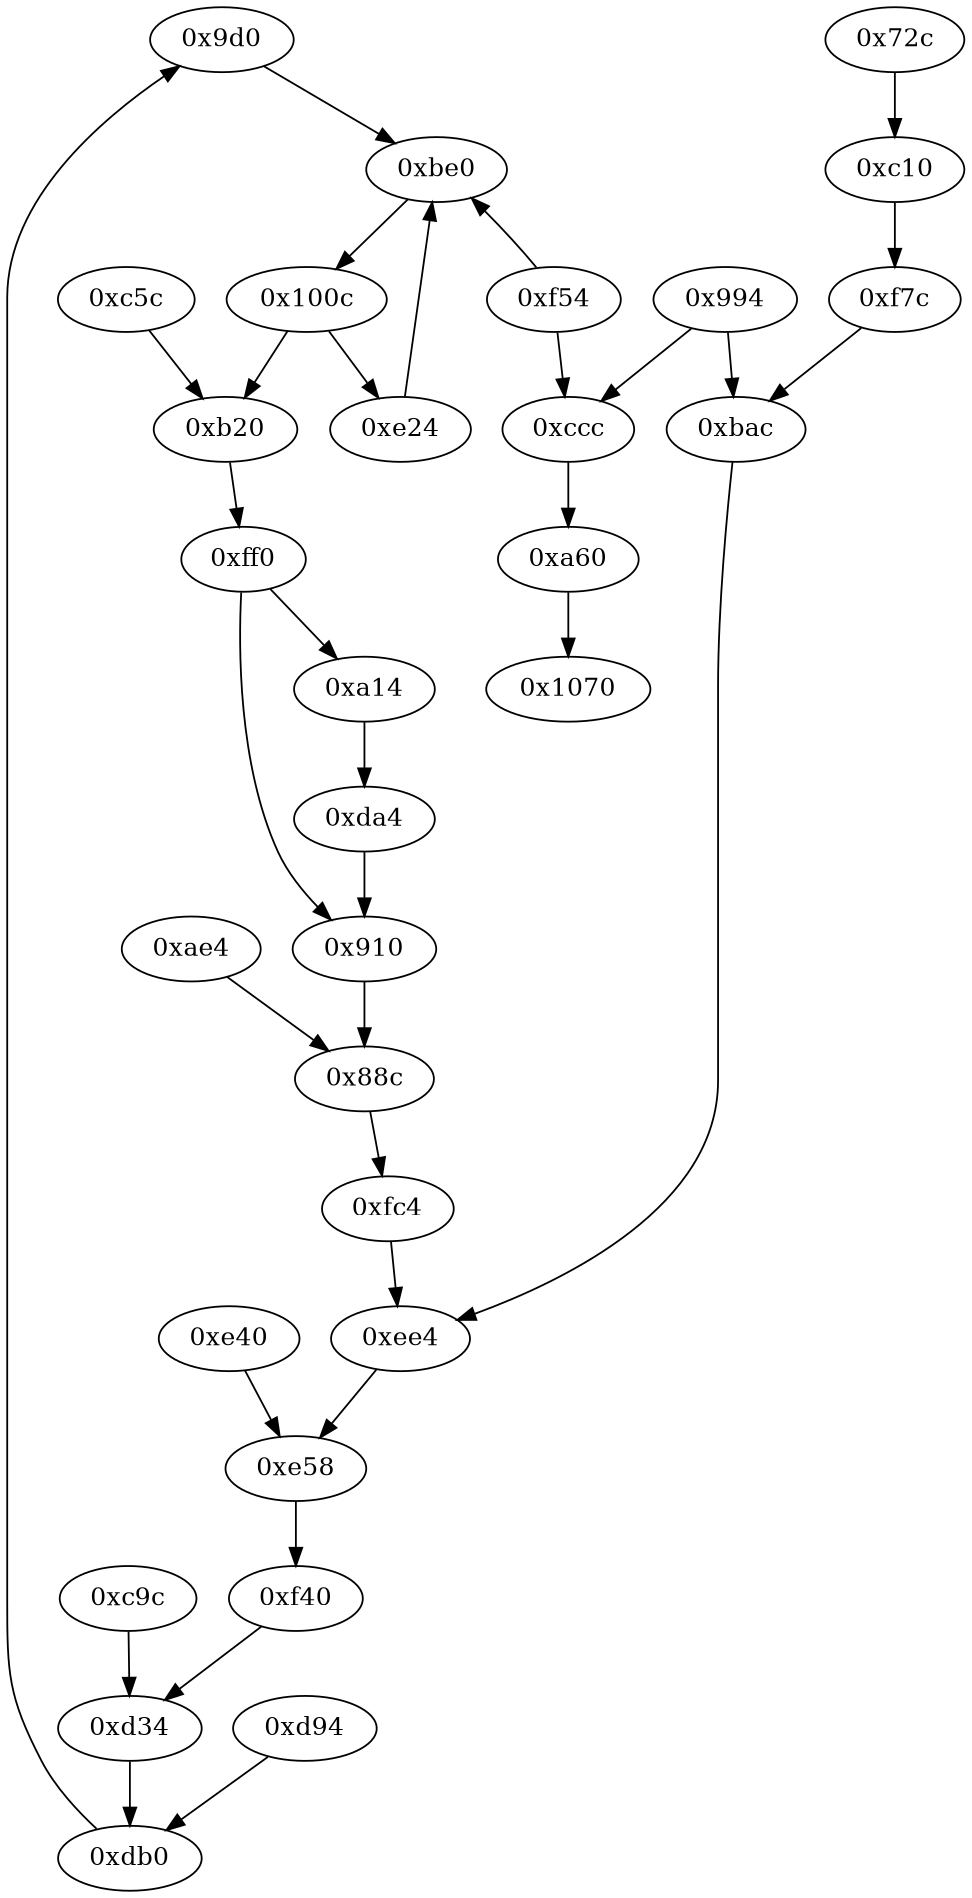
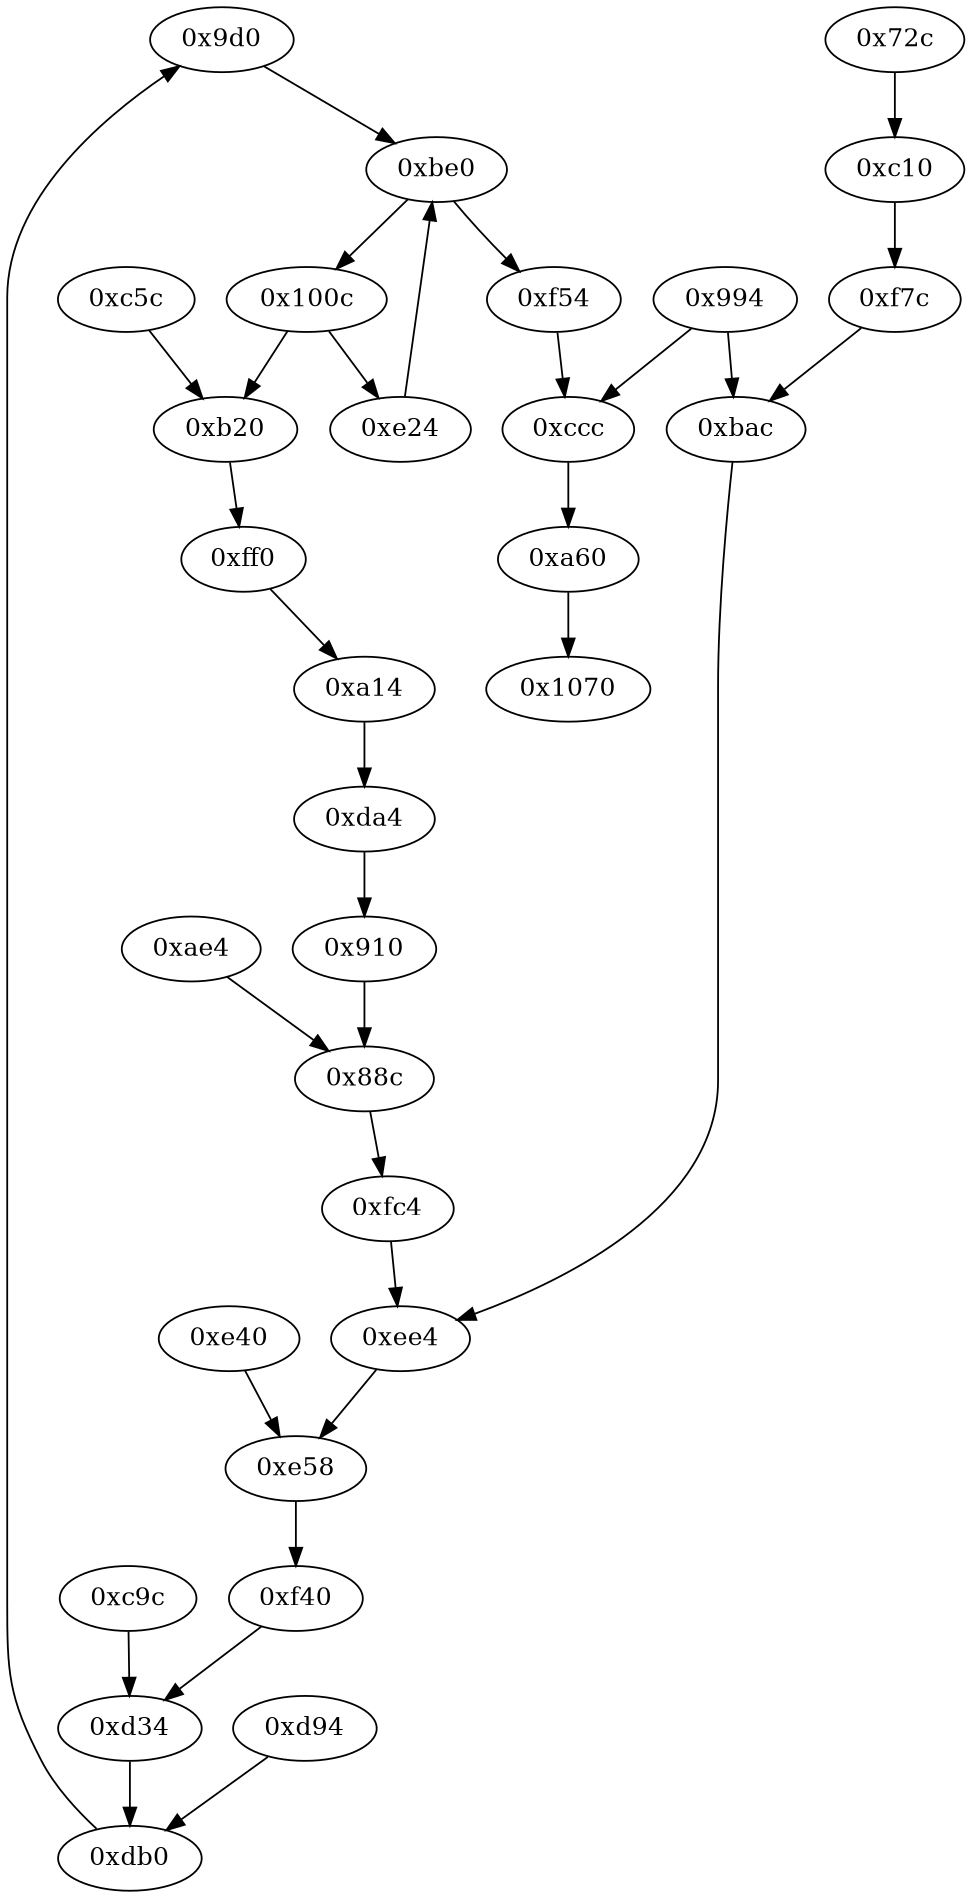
edge "0xf54" -> "0xbe0": reversed
edge "0xff0" -> "0x910": removed
